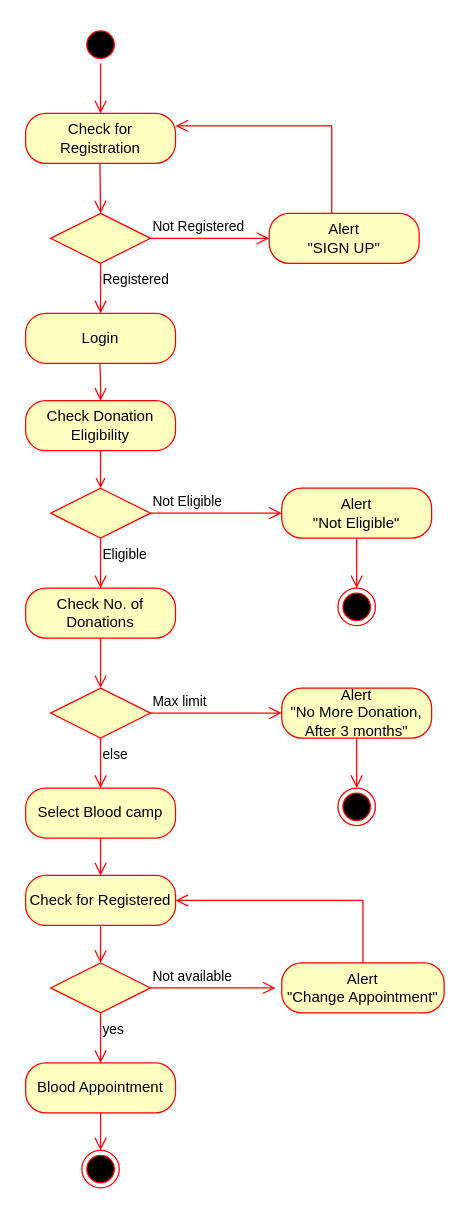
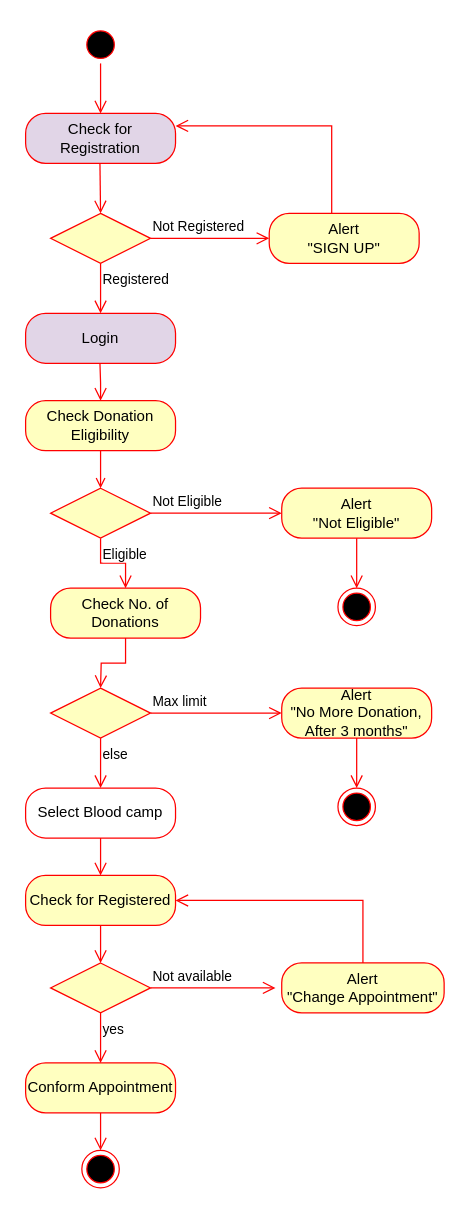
node "Check for Registration": fillcolor #ffffc0 -> #e1d5e7
node "Login": fillcolor #ffffc0 -> #e1d5e7
node "Check No. of Donations": moved (101, 613) -> (126, 613)
node "Select Blood camp": fillcolor #ffffc0 -> #ffffff
node "Blood Appointment": label "Blood Appointment" -> "Conform Appointment"
